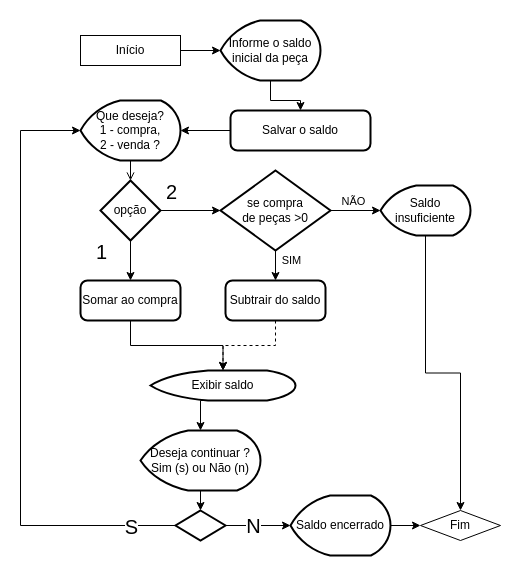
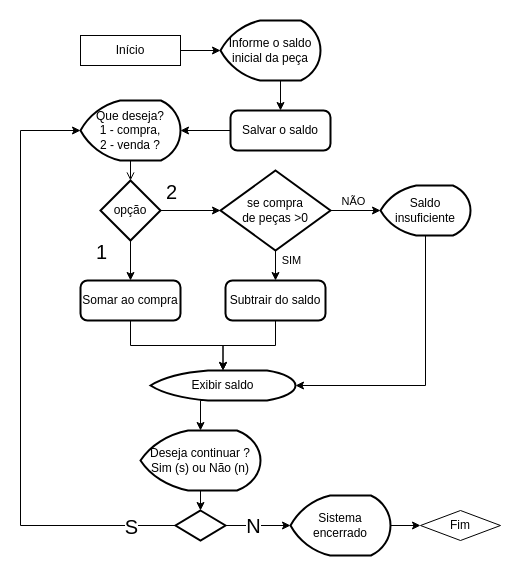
node "Salvar o saldo": size 140x40 -> 100x40
edge "Subtrair do saldo" -> "Exibir saldo": style dashed -> solid
edge "Saldo insuficiente" -> "Fim": now "Saldo insuficiente" -> "Exibir saldo"
node "Saldo encerrado": label "Saldo encerrado" -> "Sistema encerrado"
